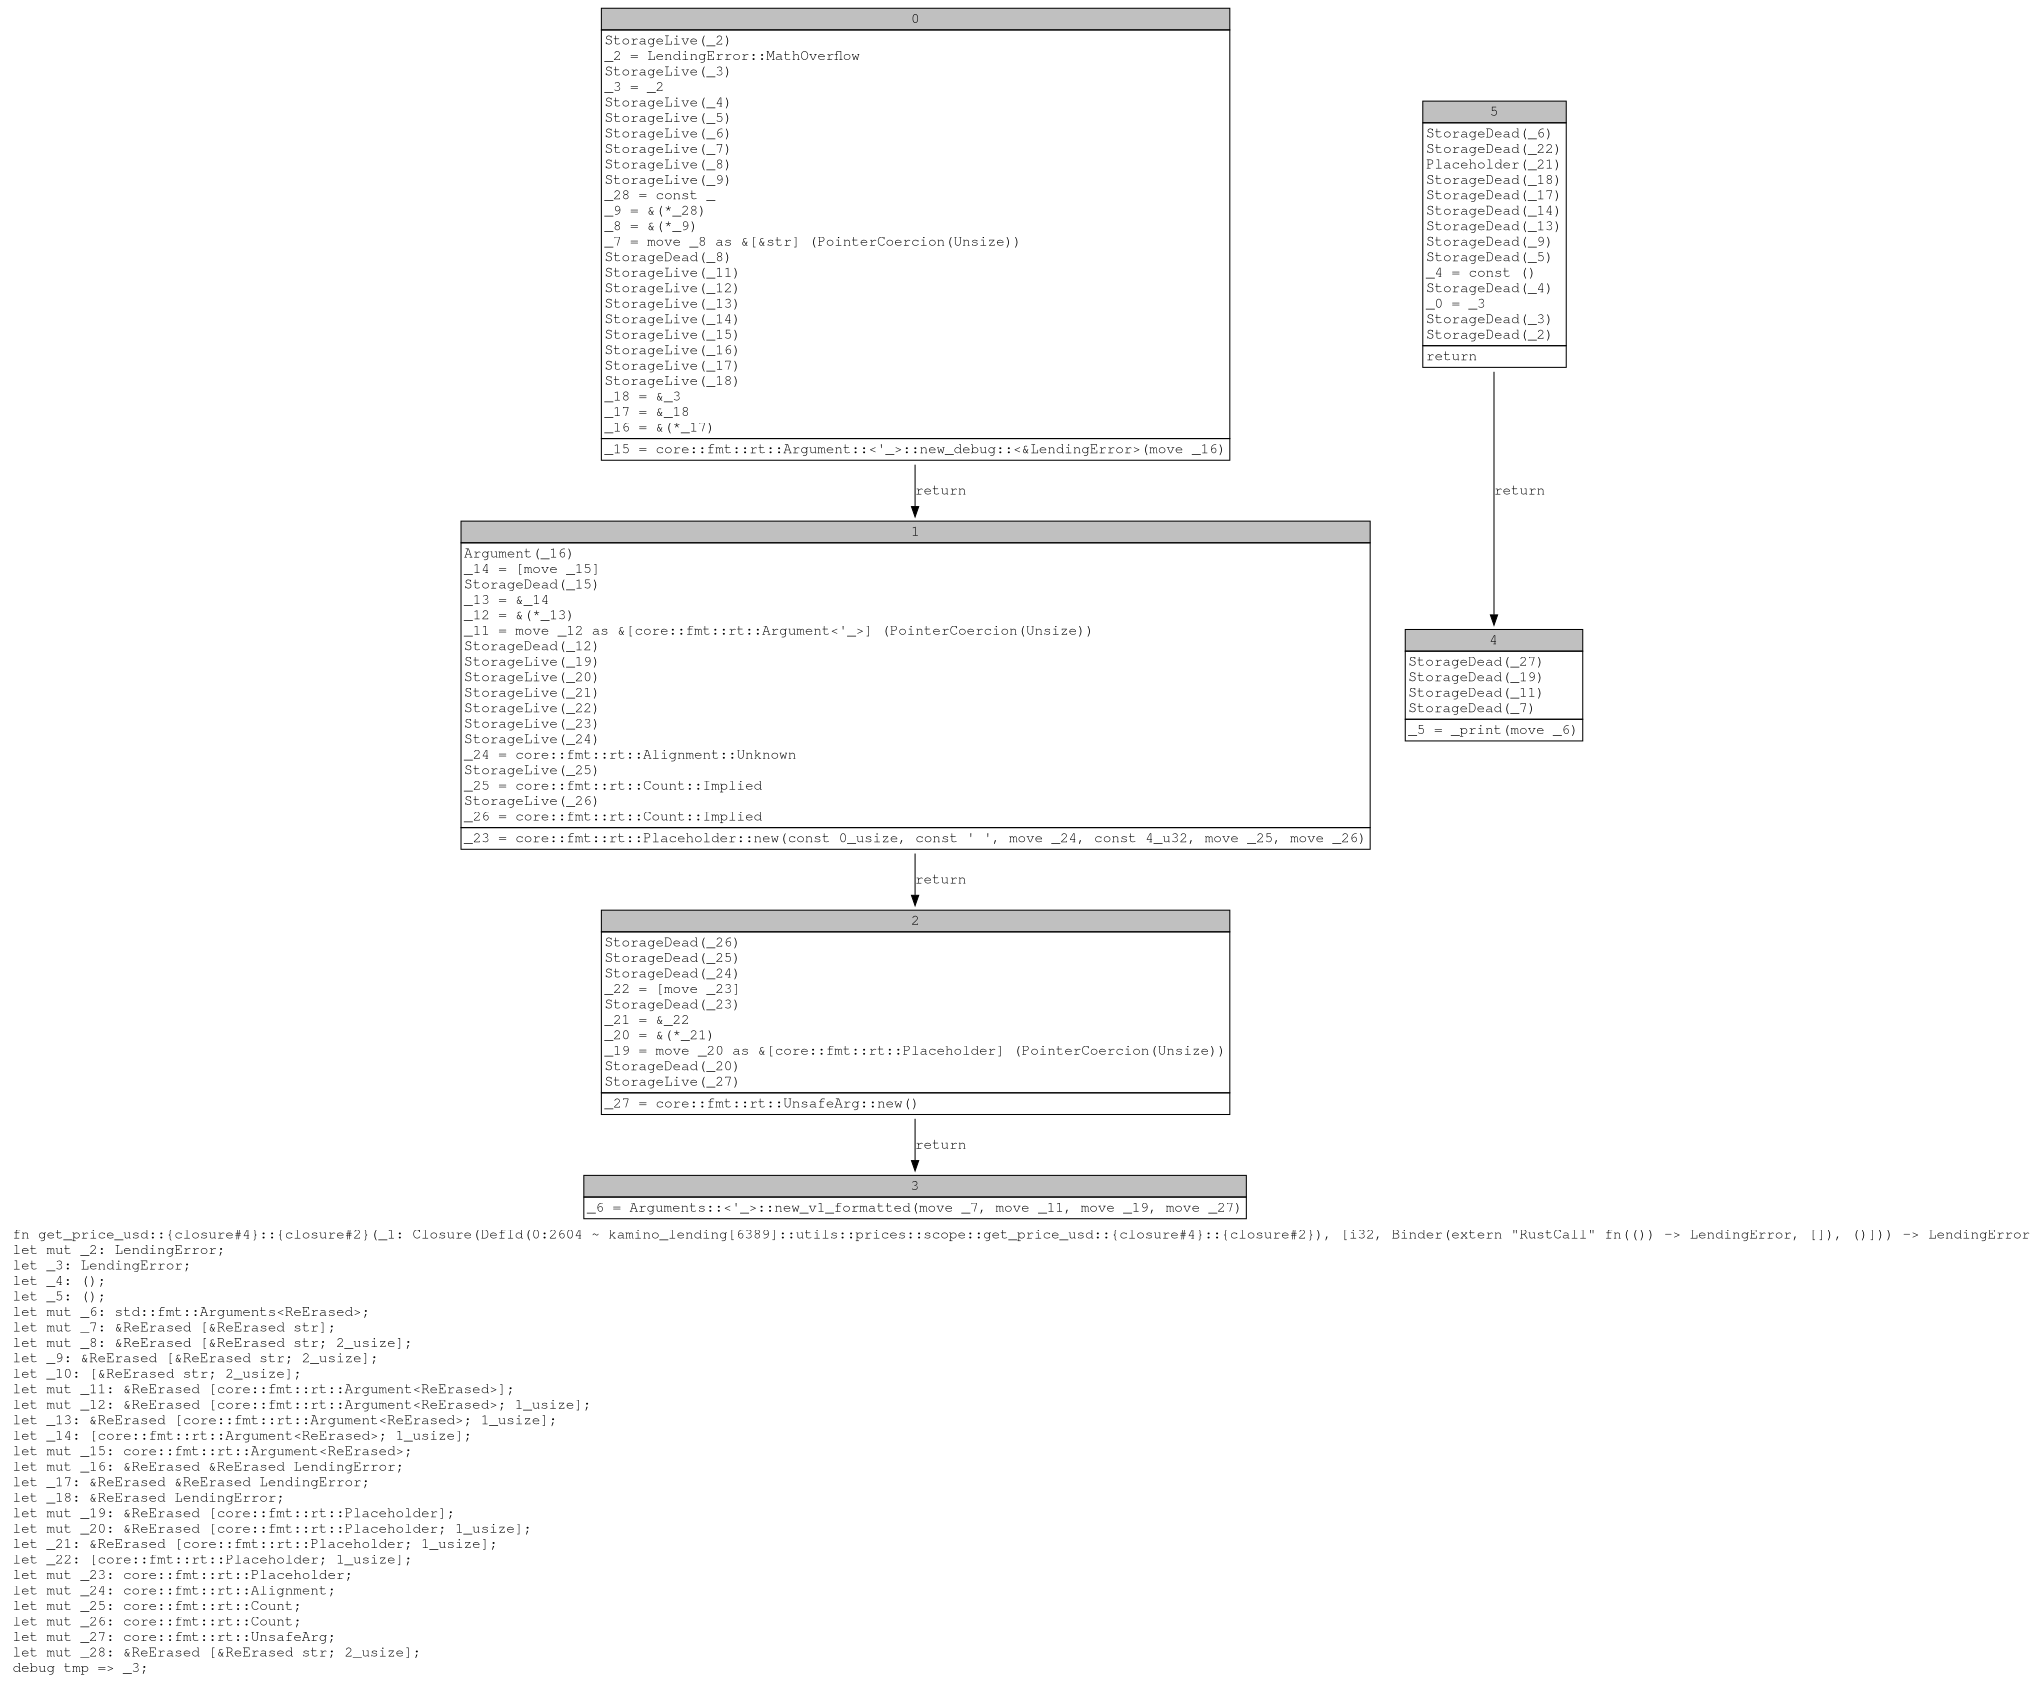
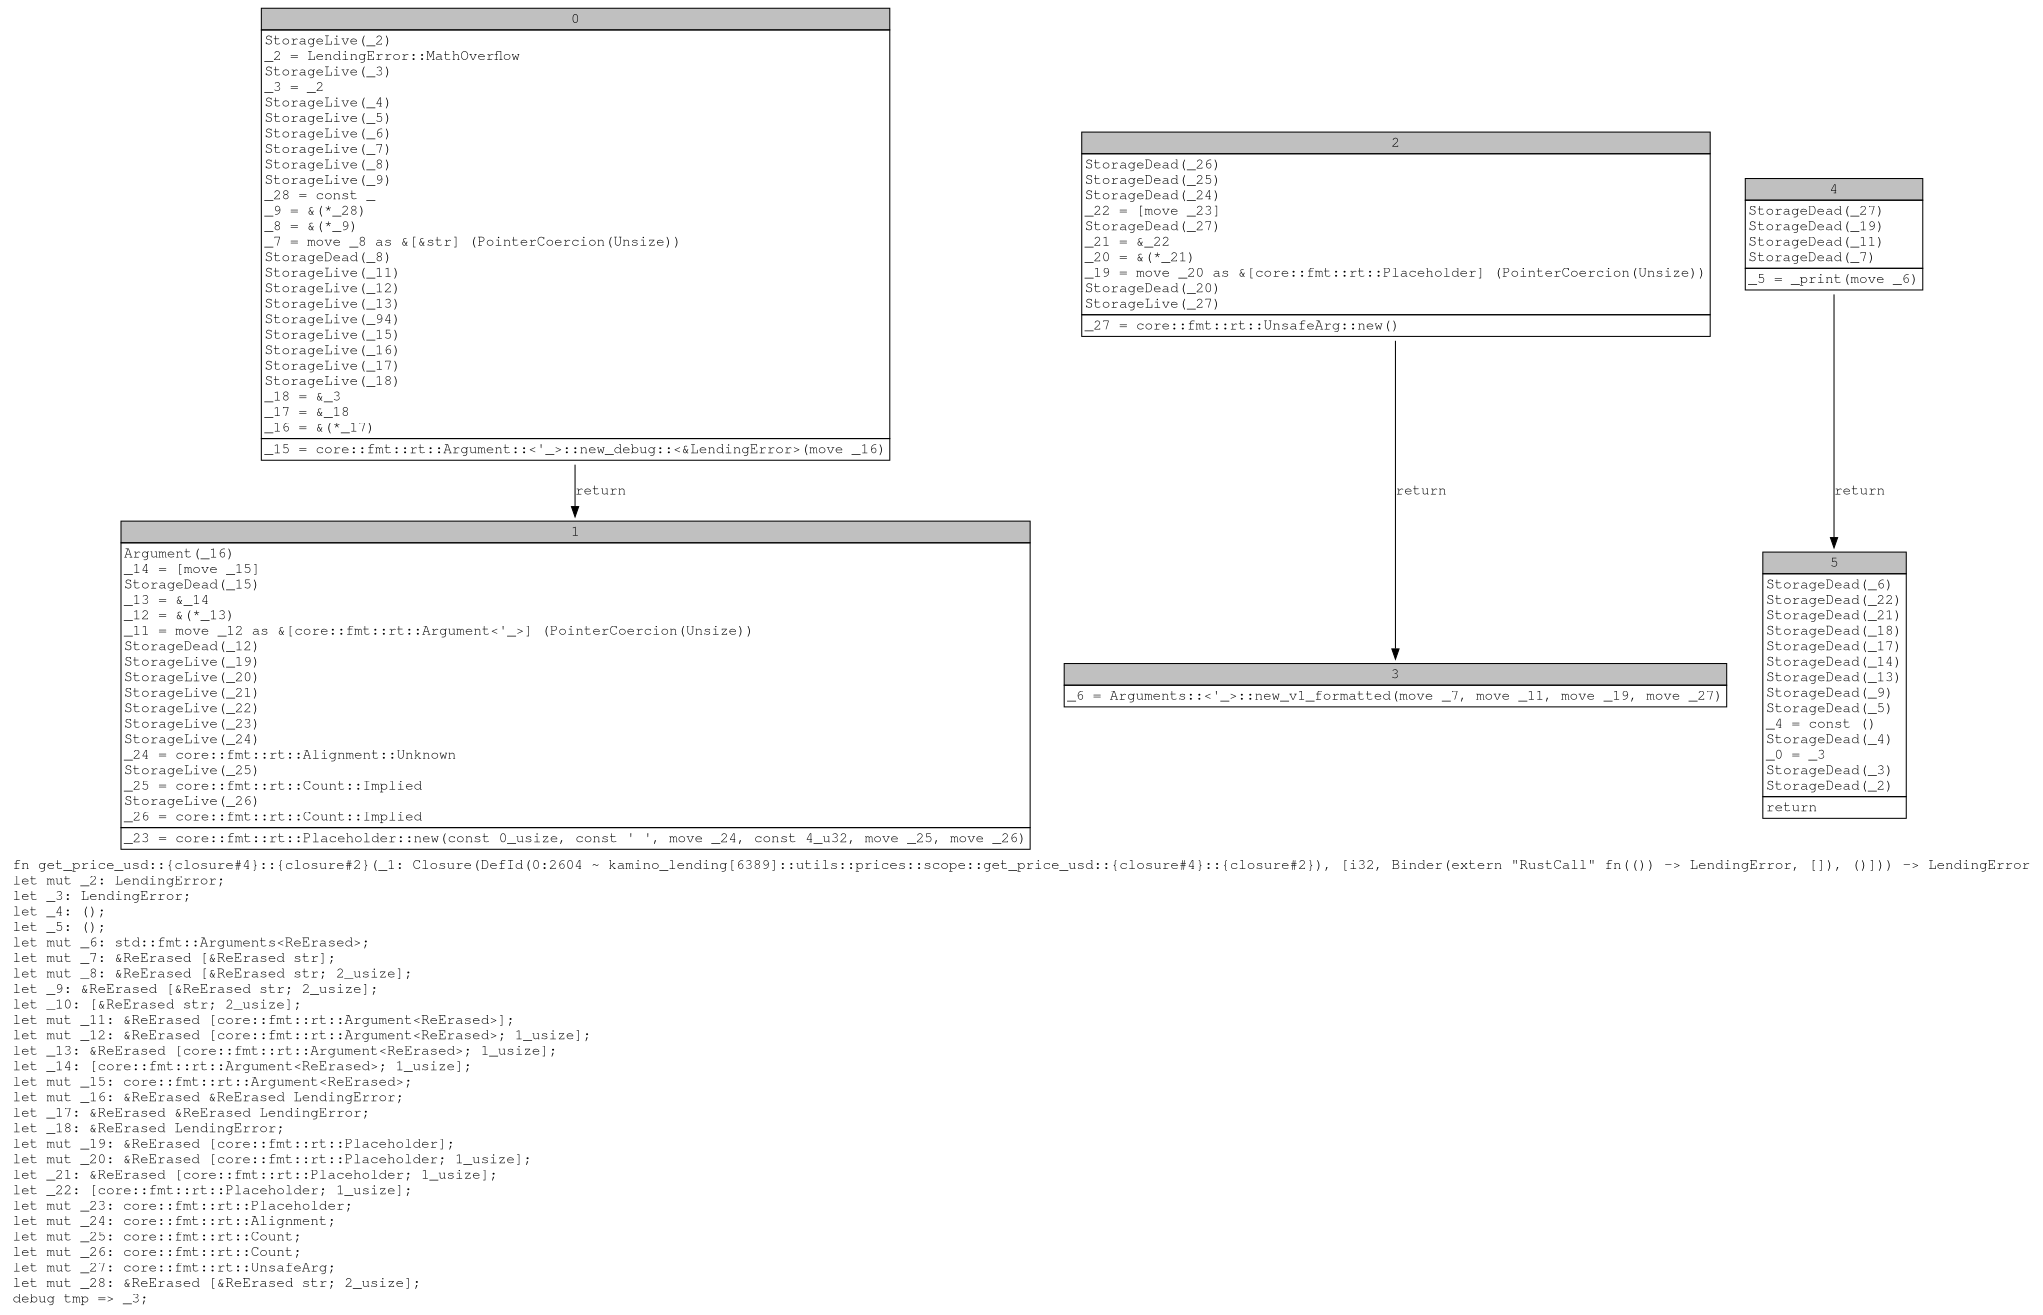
node "5": text "Placeholder(_21)" -> "StorageDead(_21)"
node "0": text "StorageLive(_14)" -> "StorageLive(_94)"
edge "5" -> "4": reversed
edge "1" -> "2": removed, label "return"
node "2": text "StorageDead(_23)" -> "StorageDead(_27)"
